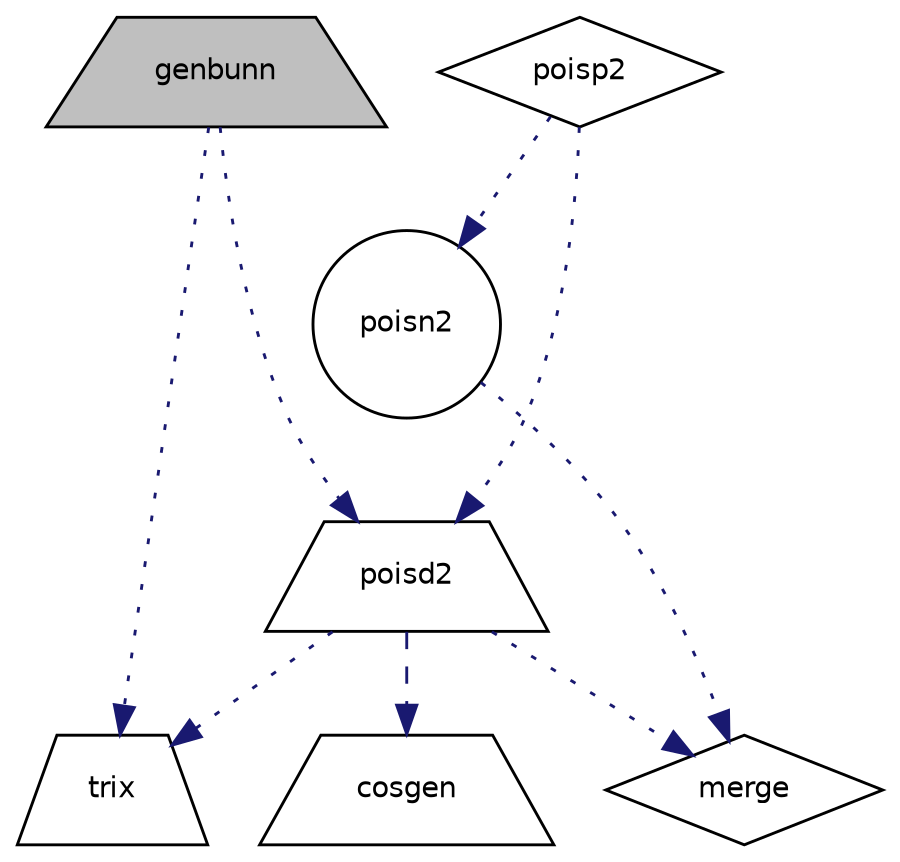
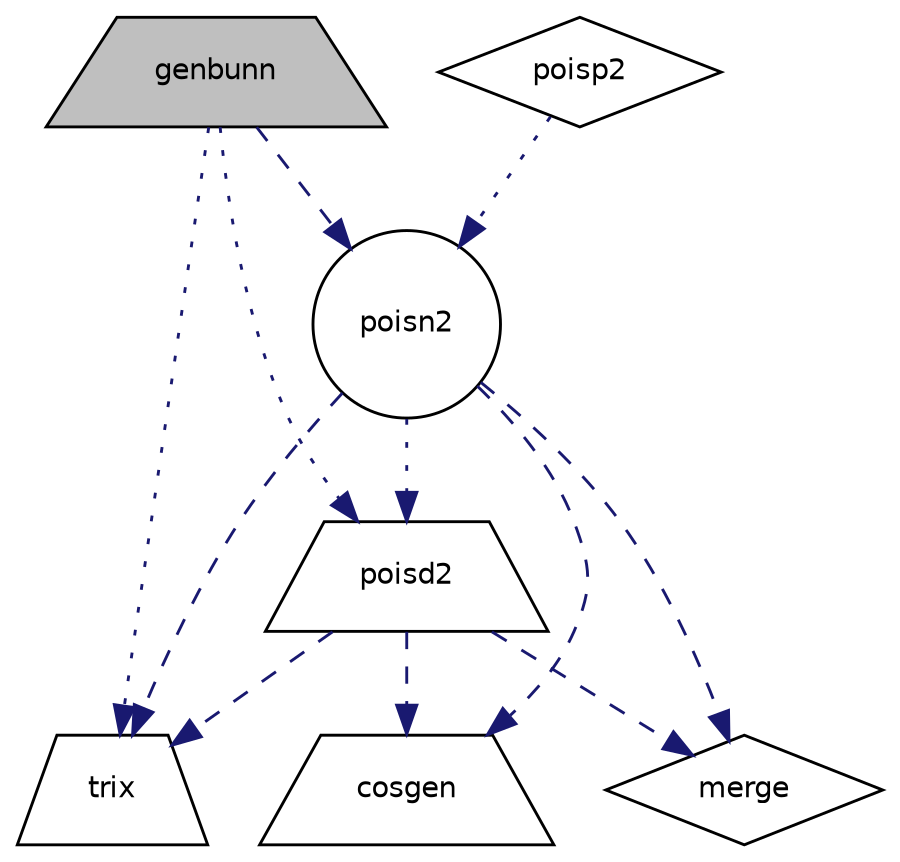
edge "genbunn" -> "poisn2": added
edge "poisp2" -> "poisd2": now "poisn2" -> "poisd2"
edge "poisn2" -> "merge": style dotted -> dashed
edge "poisn2" -> "trix": added
edge "poisn2" -> "cosgen": added
edge "poisd2" -> "trix": style dotted -> dashed
edge "poisd2" -> "merge": style dotted -> dashed
